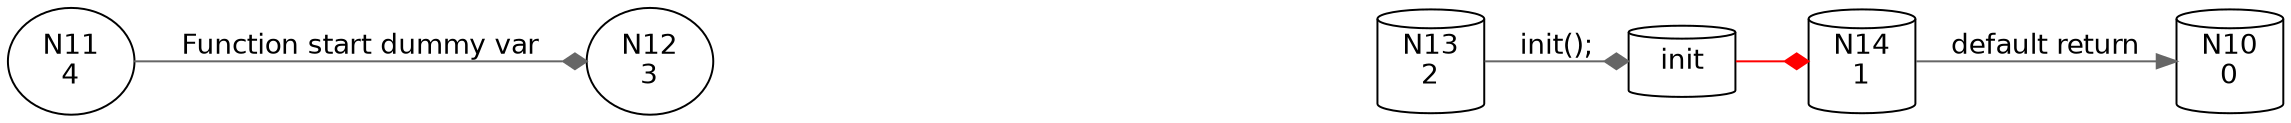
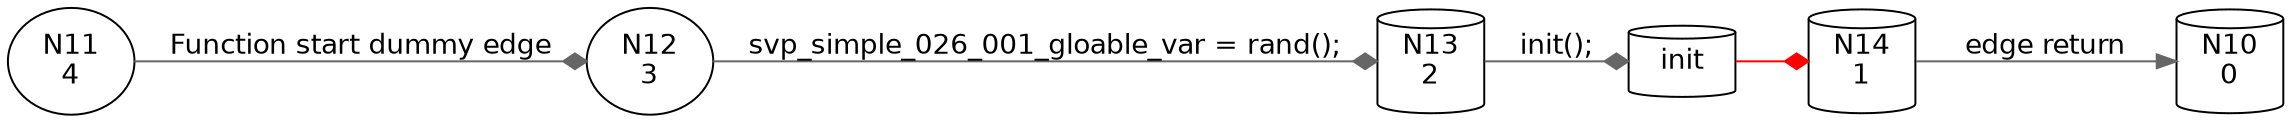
edge "N11 4" -> "N12 3": label "Function start dummy var" -> "Function start dummy edge"
edge "N14 1" -> "N10 0": label "default return" -> "edge return"
edge "N12 3" -> "N13 2": added, label "svp_simple_026_001_gloable_var = rand();"
